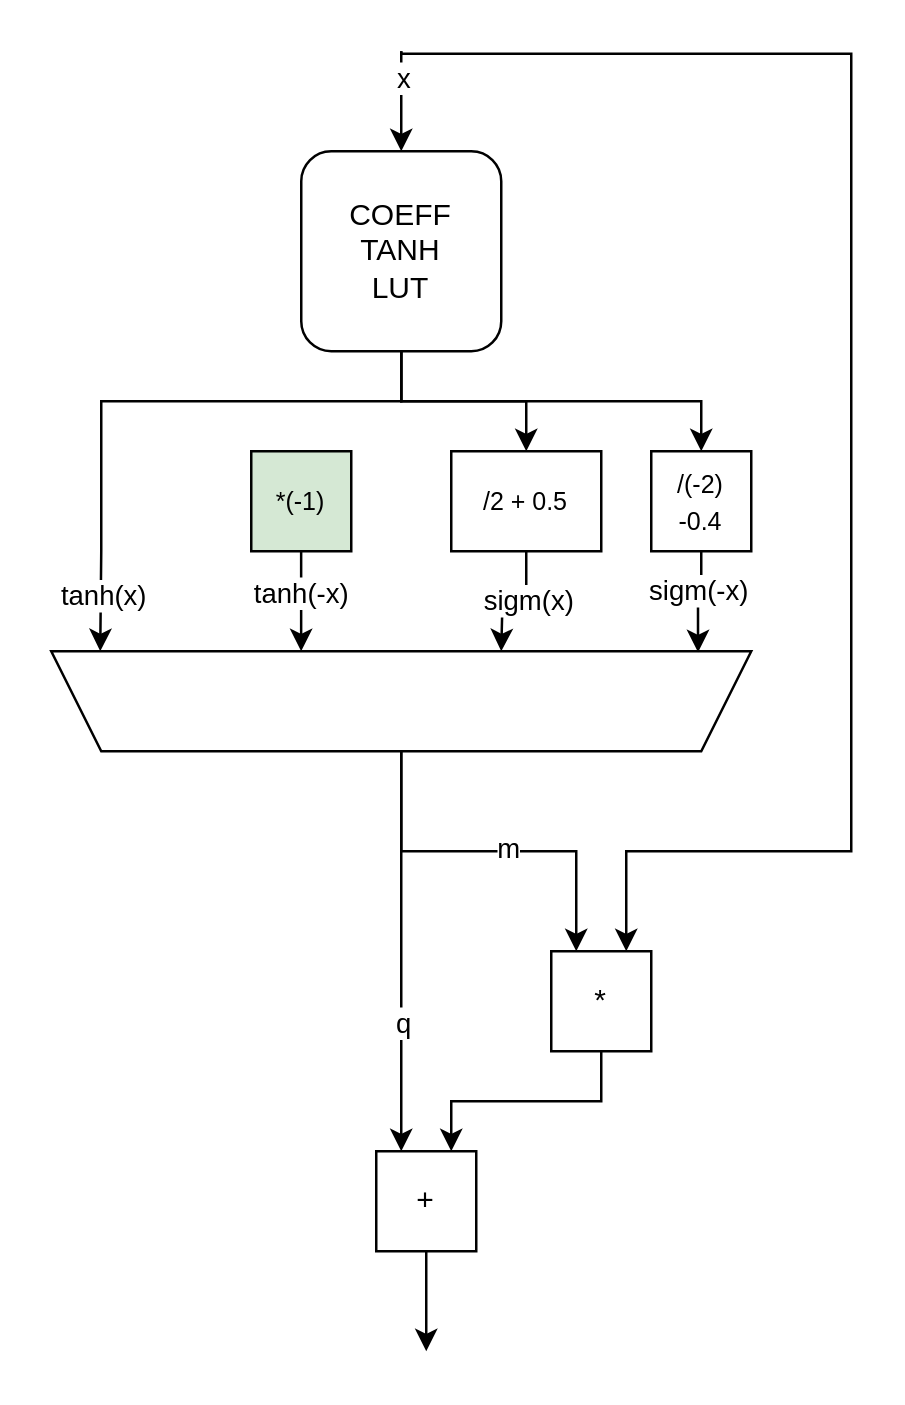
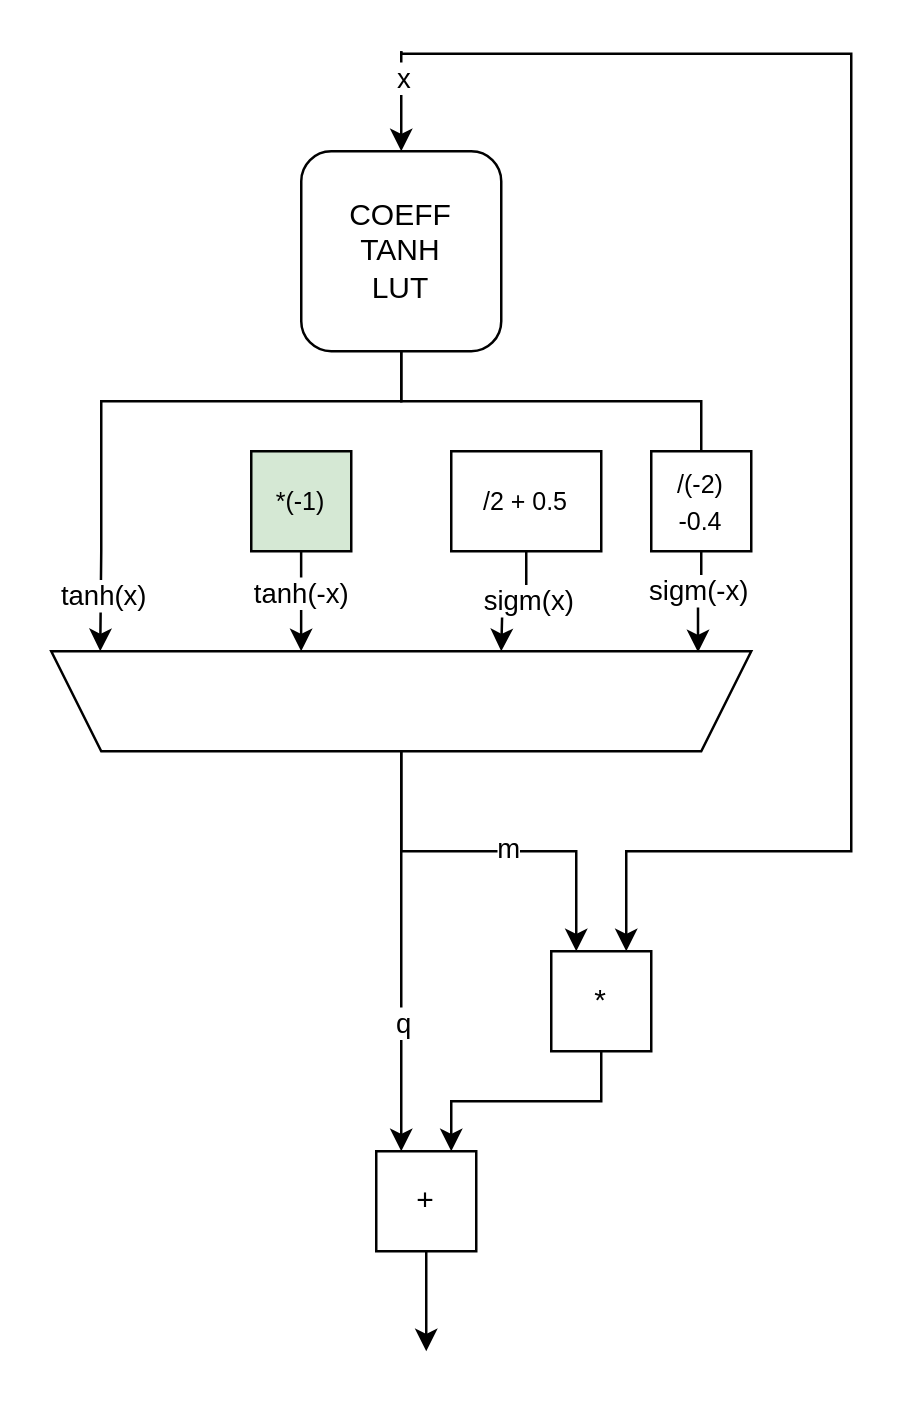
edge "COEFF TANH LUT" -> "/2 + 0.5": removed
edge "COEFF TANH LUT" -> "/(-2) -0.4": arrowhead classic -> none
